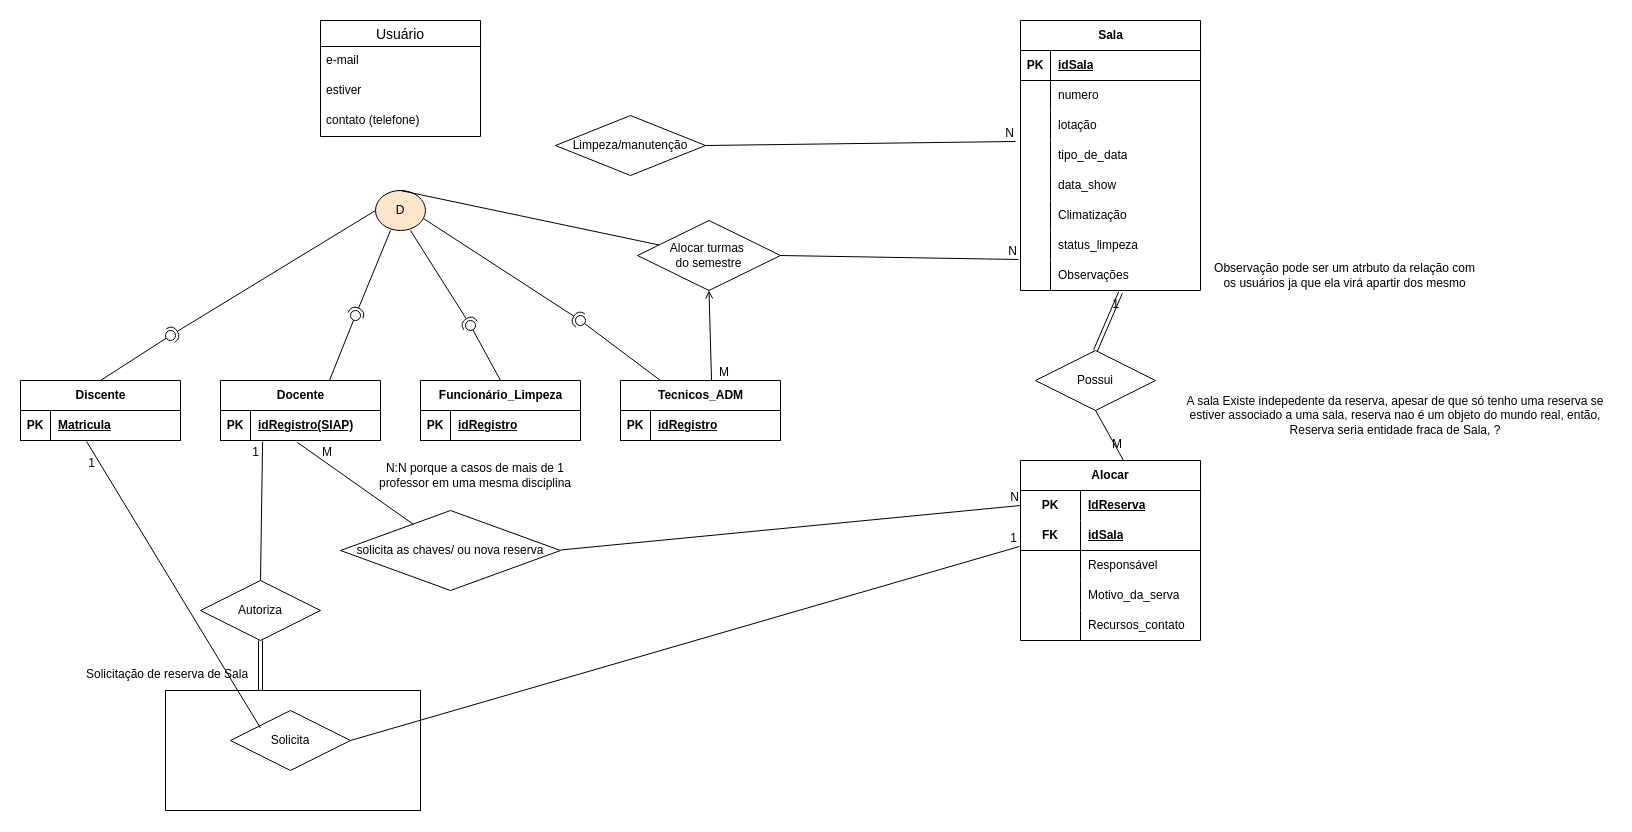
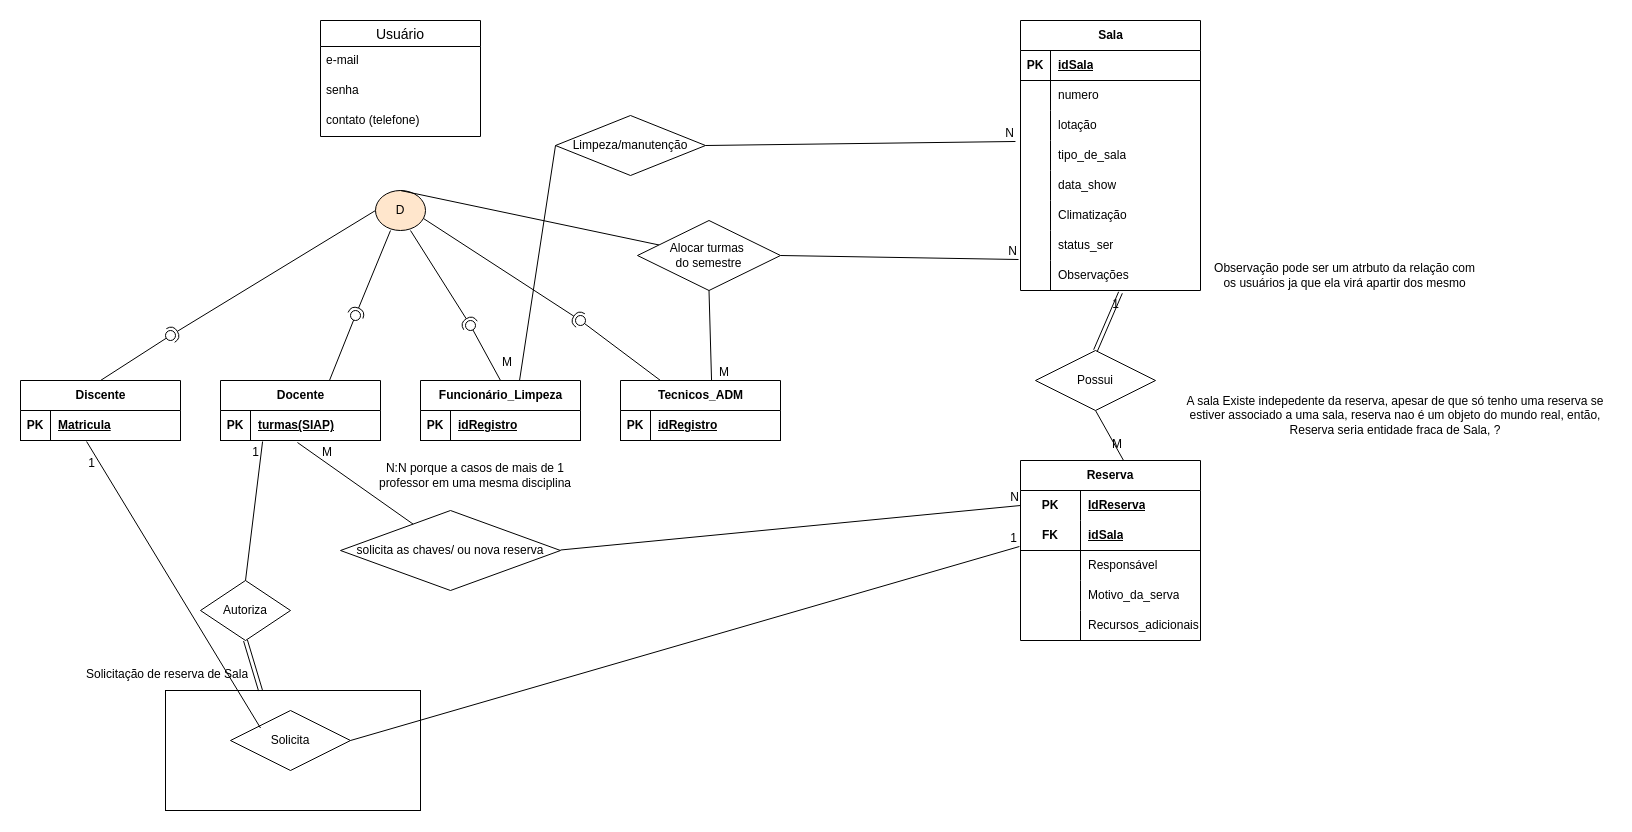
node "estiver": label "estiver" -> "senha"
node "tipo_de_data": label "tipo_de_data" -> "tipo_de_sala"
node "status_limpeza": label "status_limpeza" -> "status_ser"
edge "Limpeza/manutenção" -- "Funcionário_Limpeza": added, label "M"
edge "Tecnicos_ADM" -> "Alocar turmas do semestre": arrowhead open -> none
node "idRegistro(SIAP)": label "idRegistro(SIAP)" -> "turmas(SIAP)"
node "Alocar": label "Alocar" -> "Reserva"
node "Autoriza": size 120x60 -> 90x60
node "Recursos_contato": label "Recursos_contato" -> "Recursos_adicionais"
